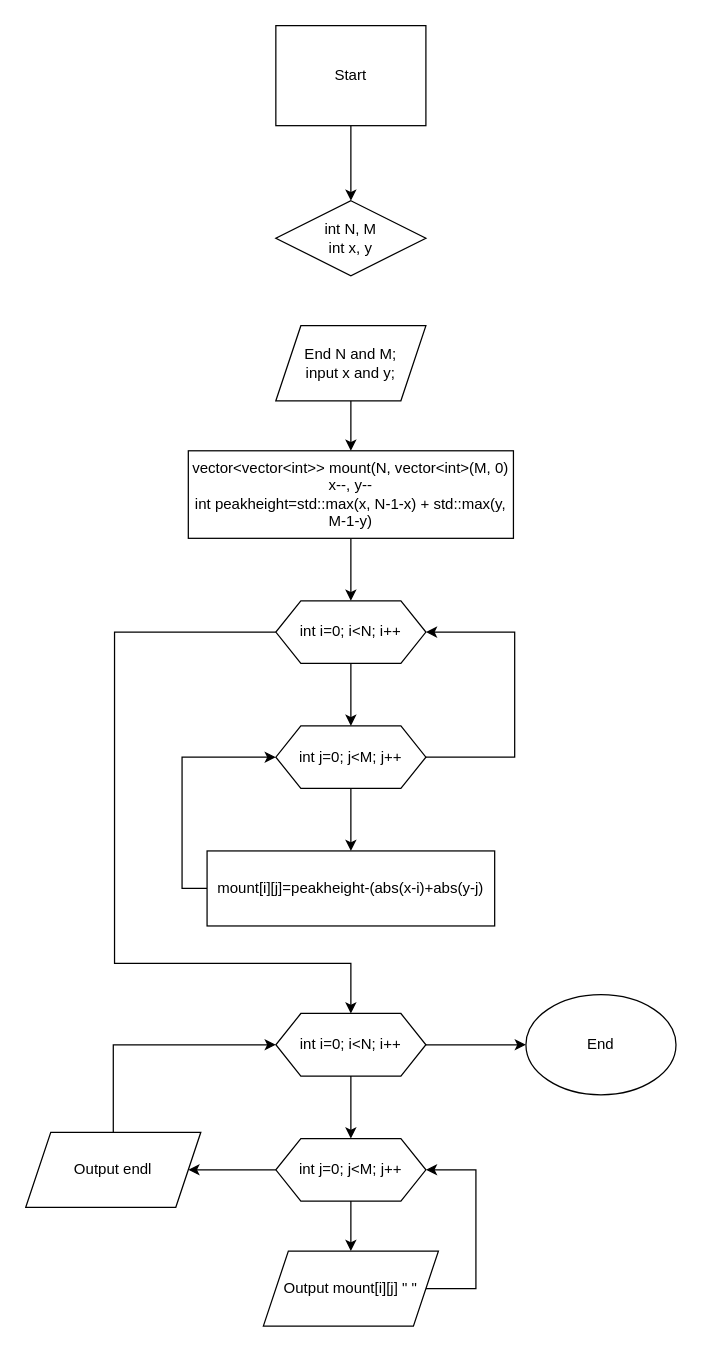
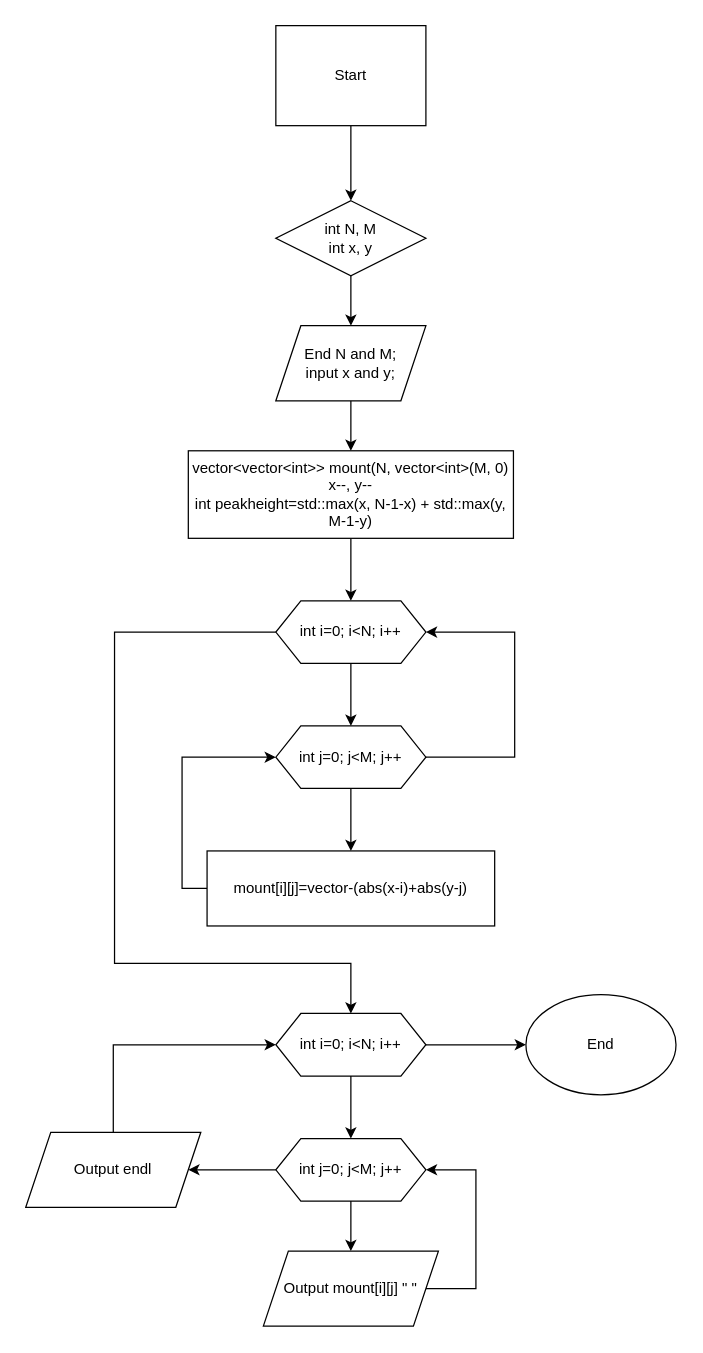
edge "int N, M int x, y" -> "End N and M; input x and y;": added
node "mount[i][j]=peakheight-(abs(x-i)+abs(y-j)": label "mount[i][j]=peakheight-(abs(x-i)+abs(y-j)" -> "mount[i][j]=vector-(abs(x-i)+abs(y-j)"
